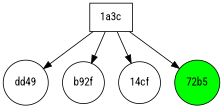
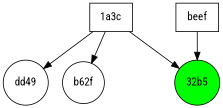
node "beef": added
node "b92f": label "b92f" -> "b62f"
node "14cf": removed
node "72b5": label "72b5" -> "32b5"
